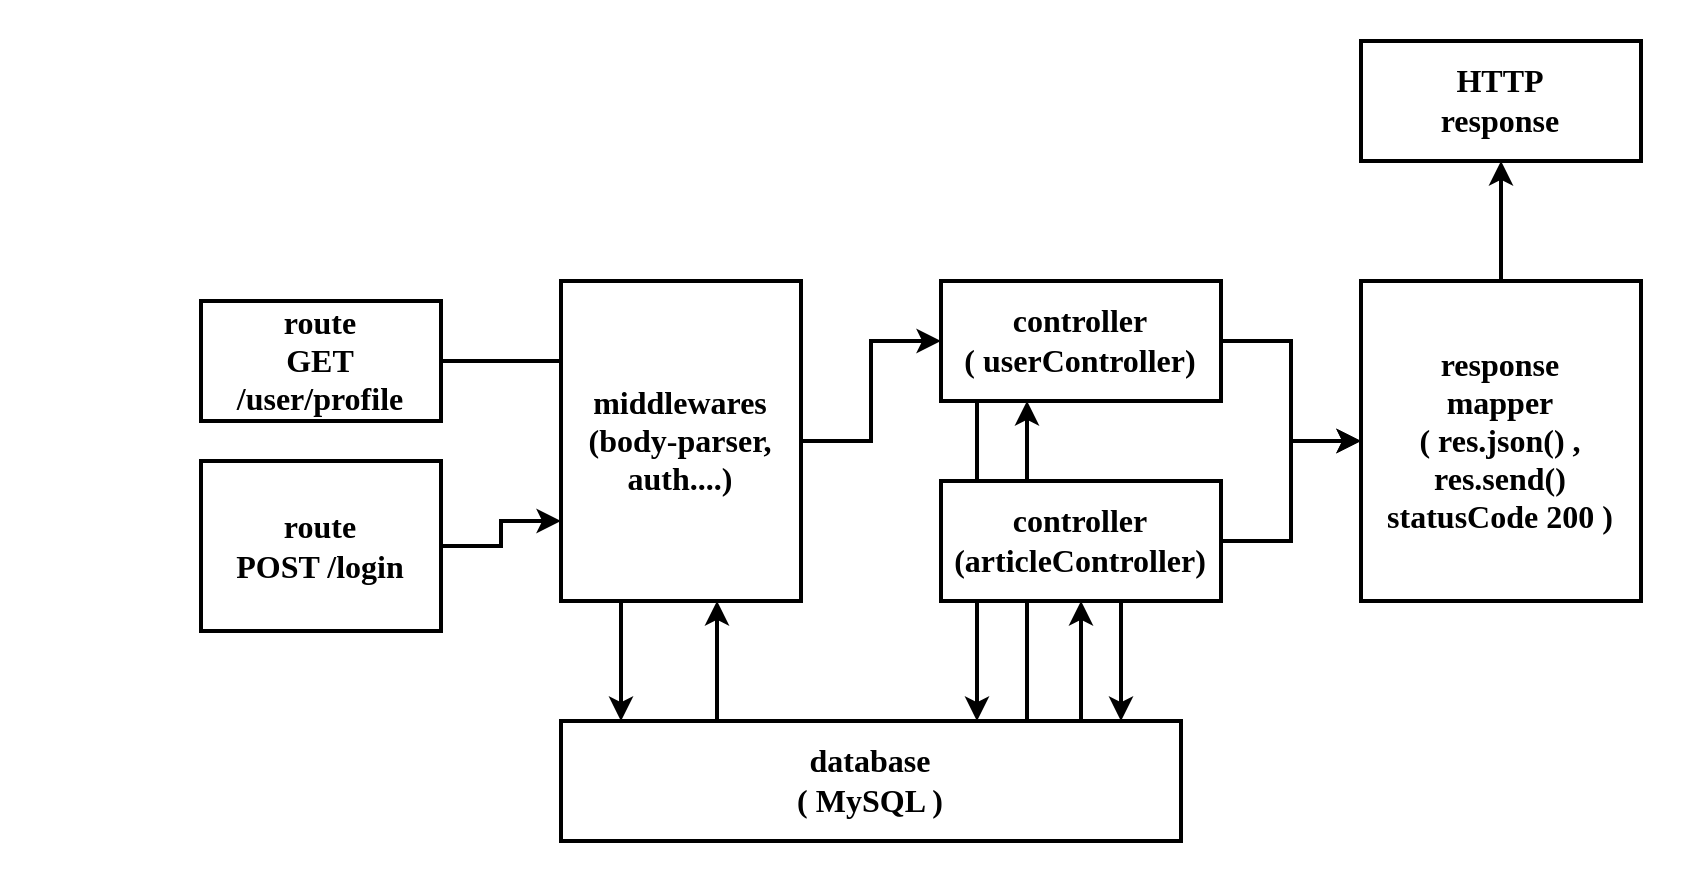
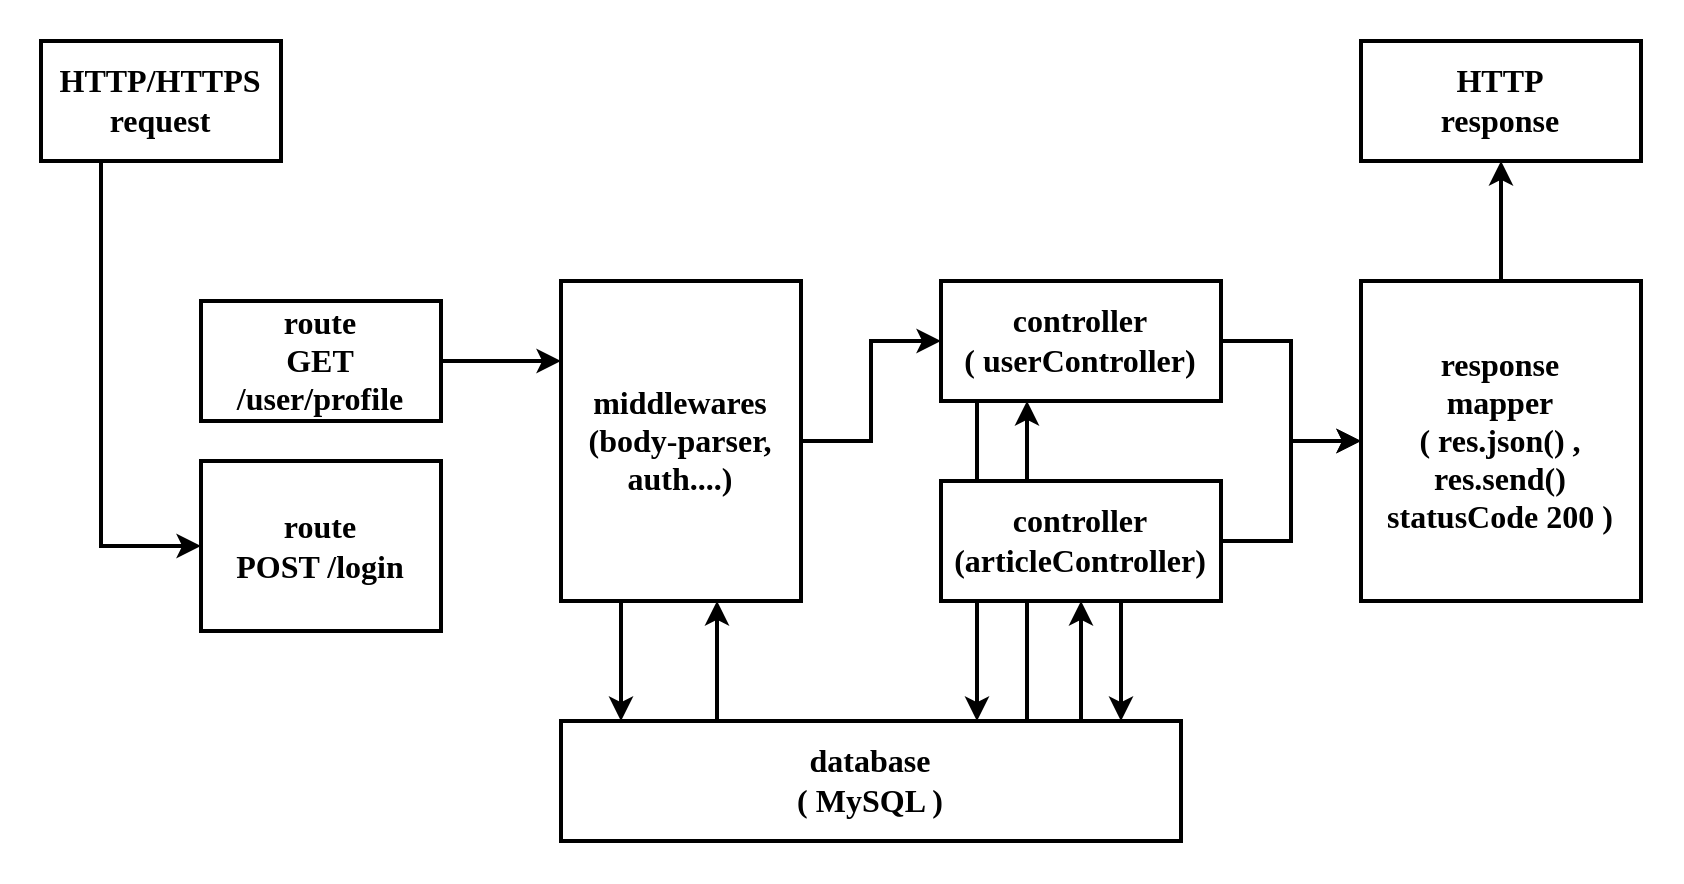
node "HTTP/HTTPSrequest": added
edge "routeGET /user/profile" -- "middlewares(body-parser,auth....)": arrowhead none -> classic
edge "HTTP/HTTPSrequest" -> "routePOST /login": added
edge "routePOST /login" -> "middlewares(body-parser,auth....)": removed
